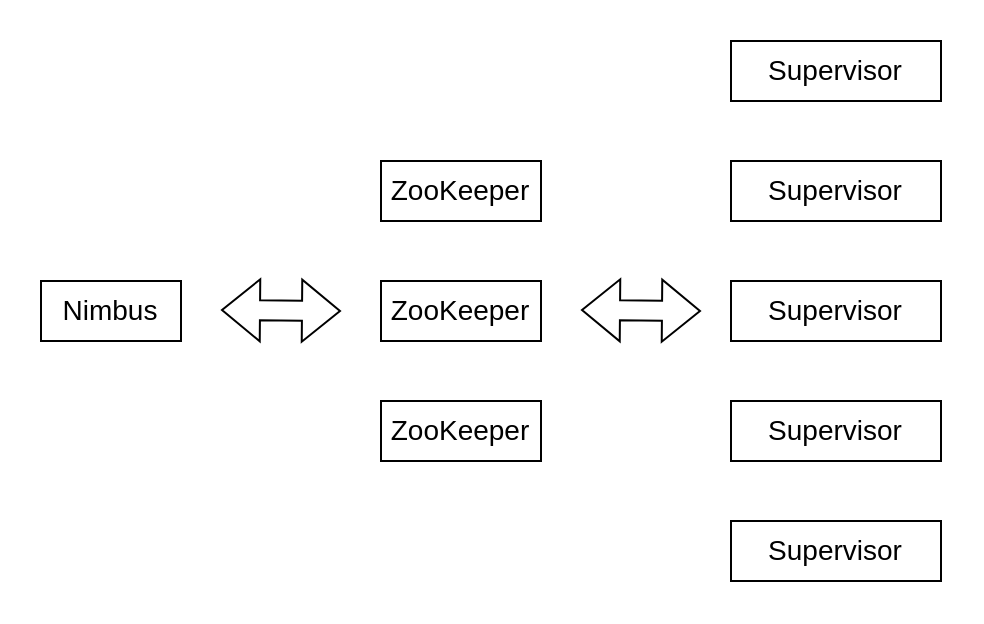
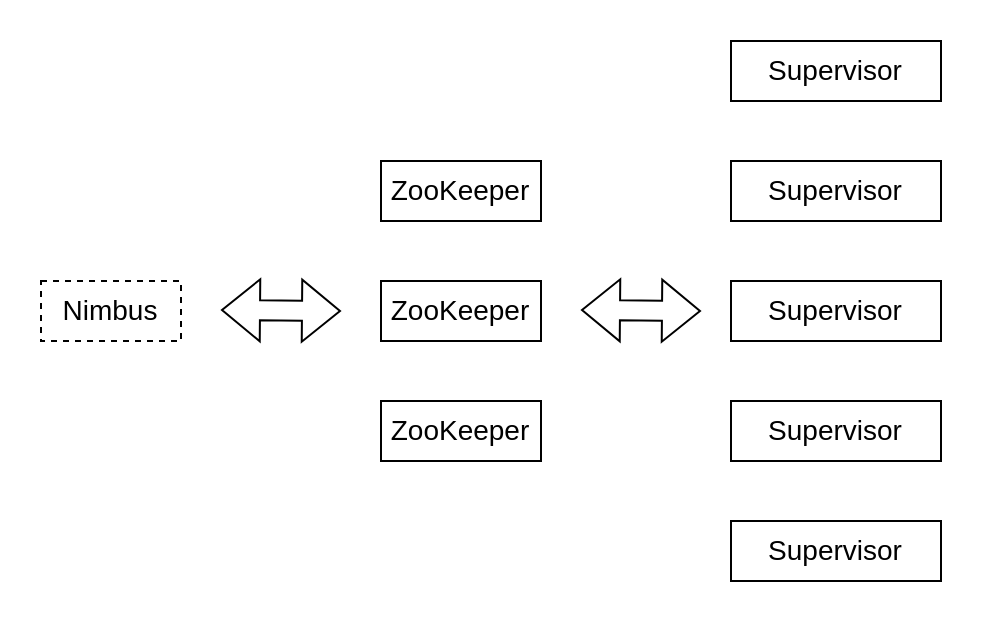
node "Nimbus": style solid -> dashed
